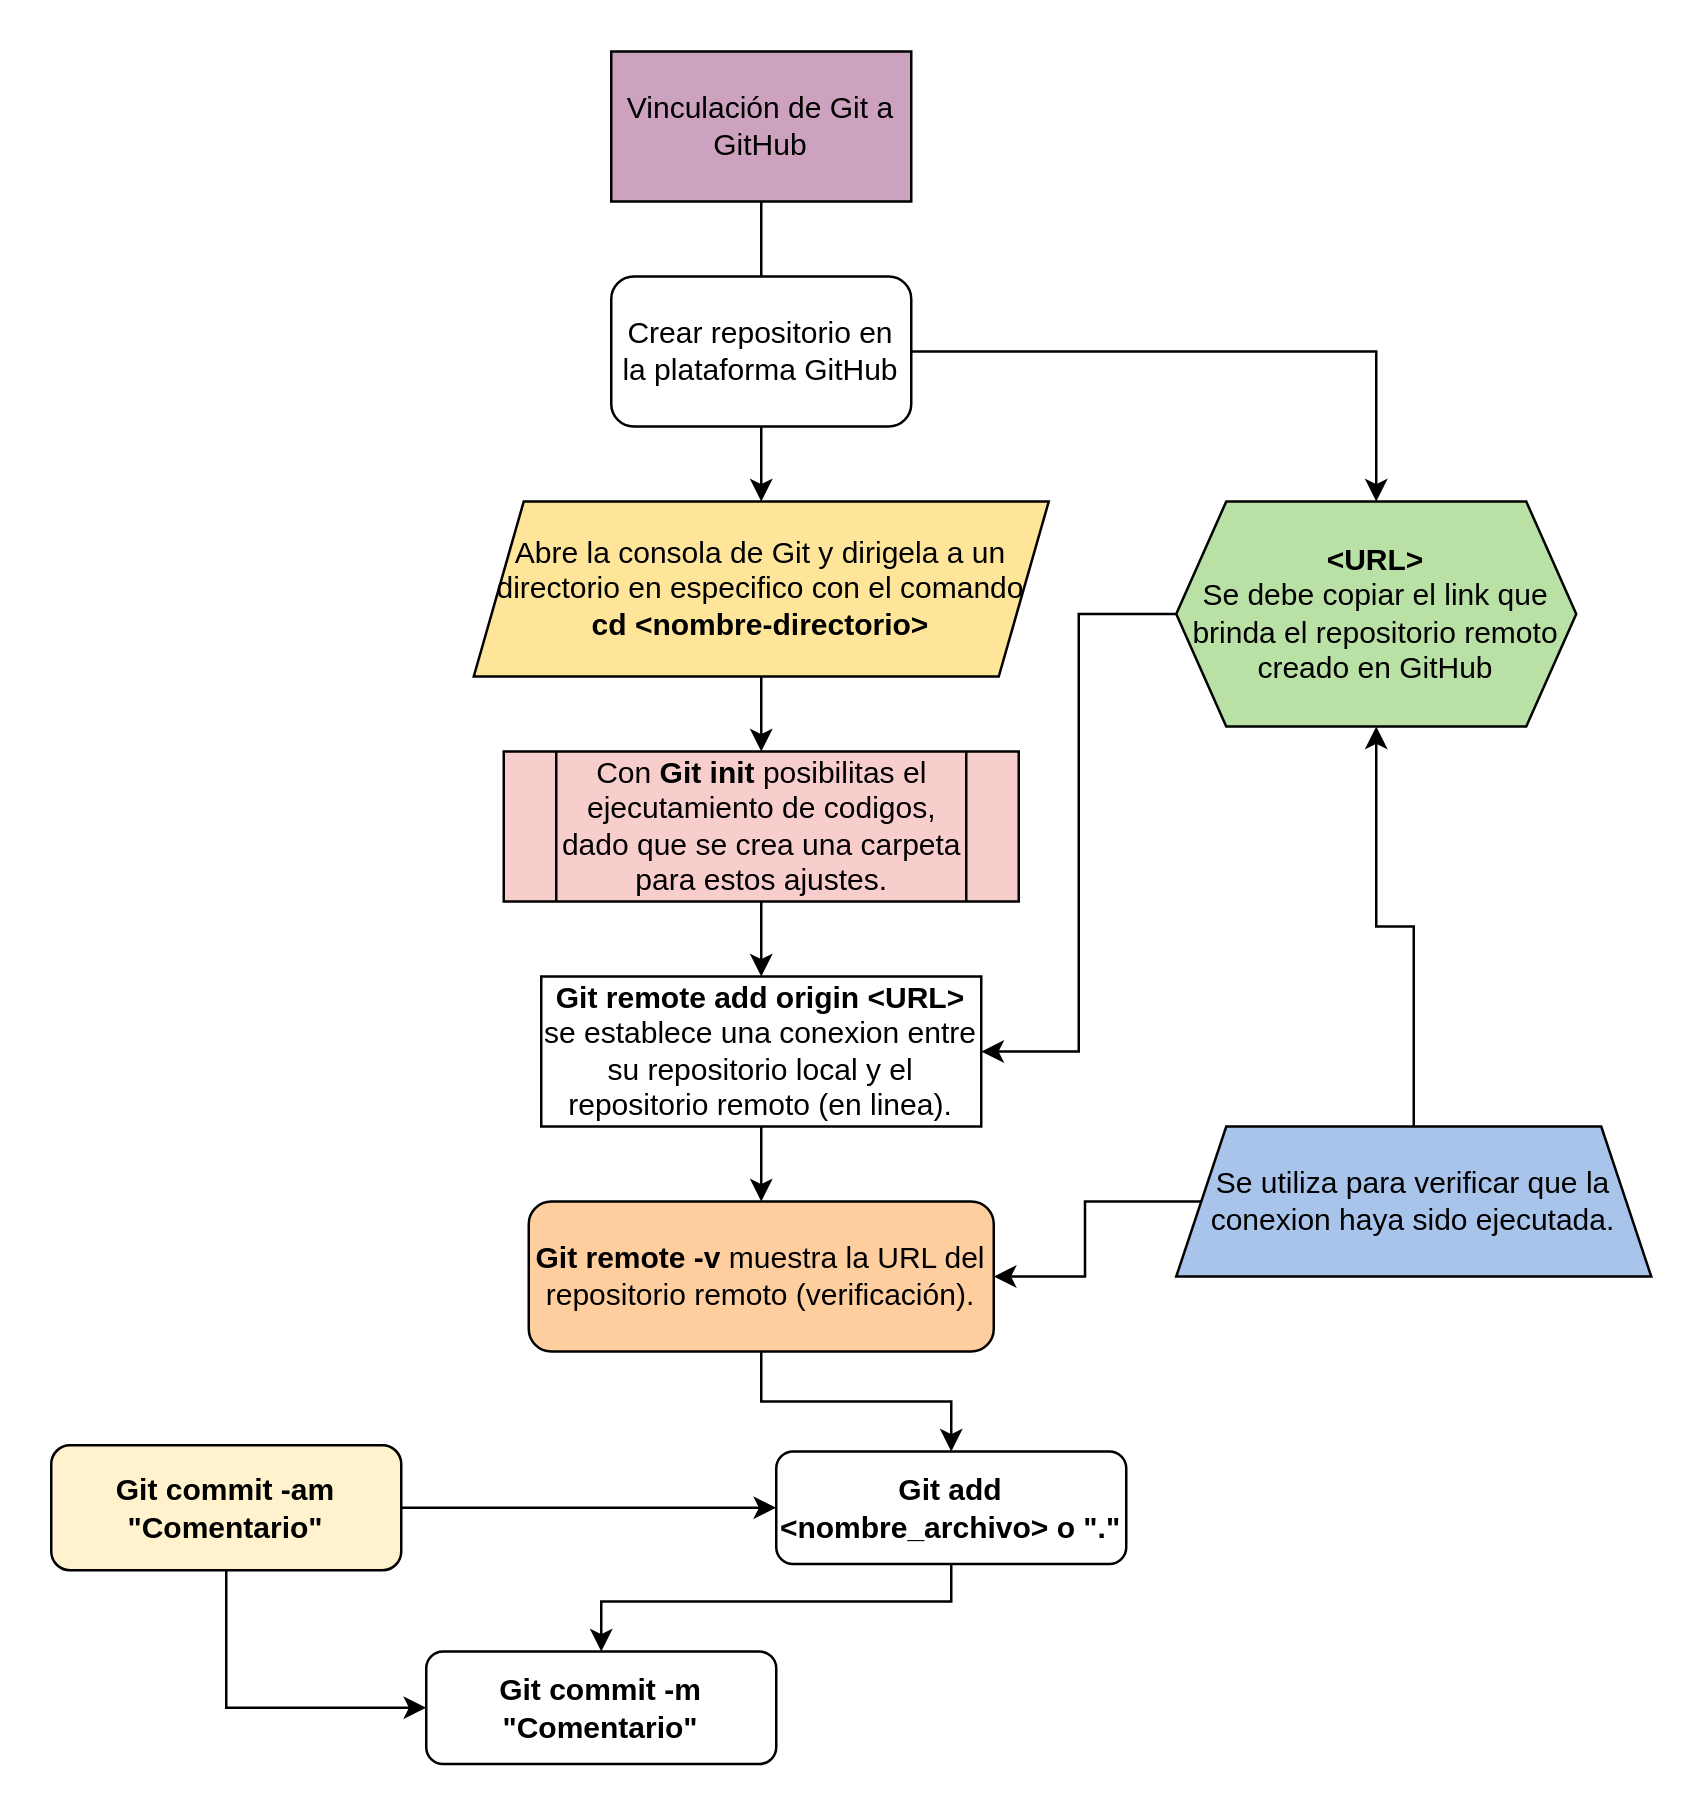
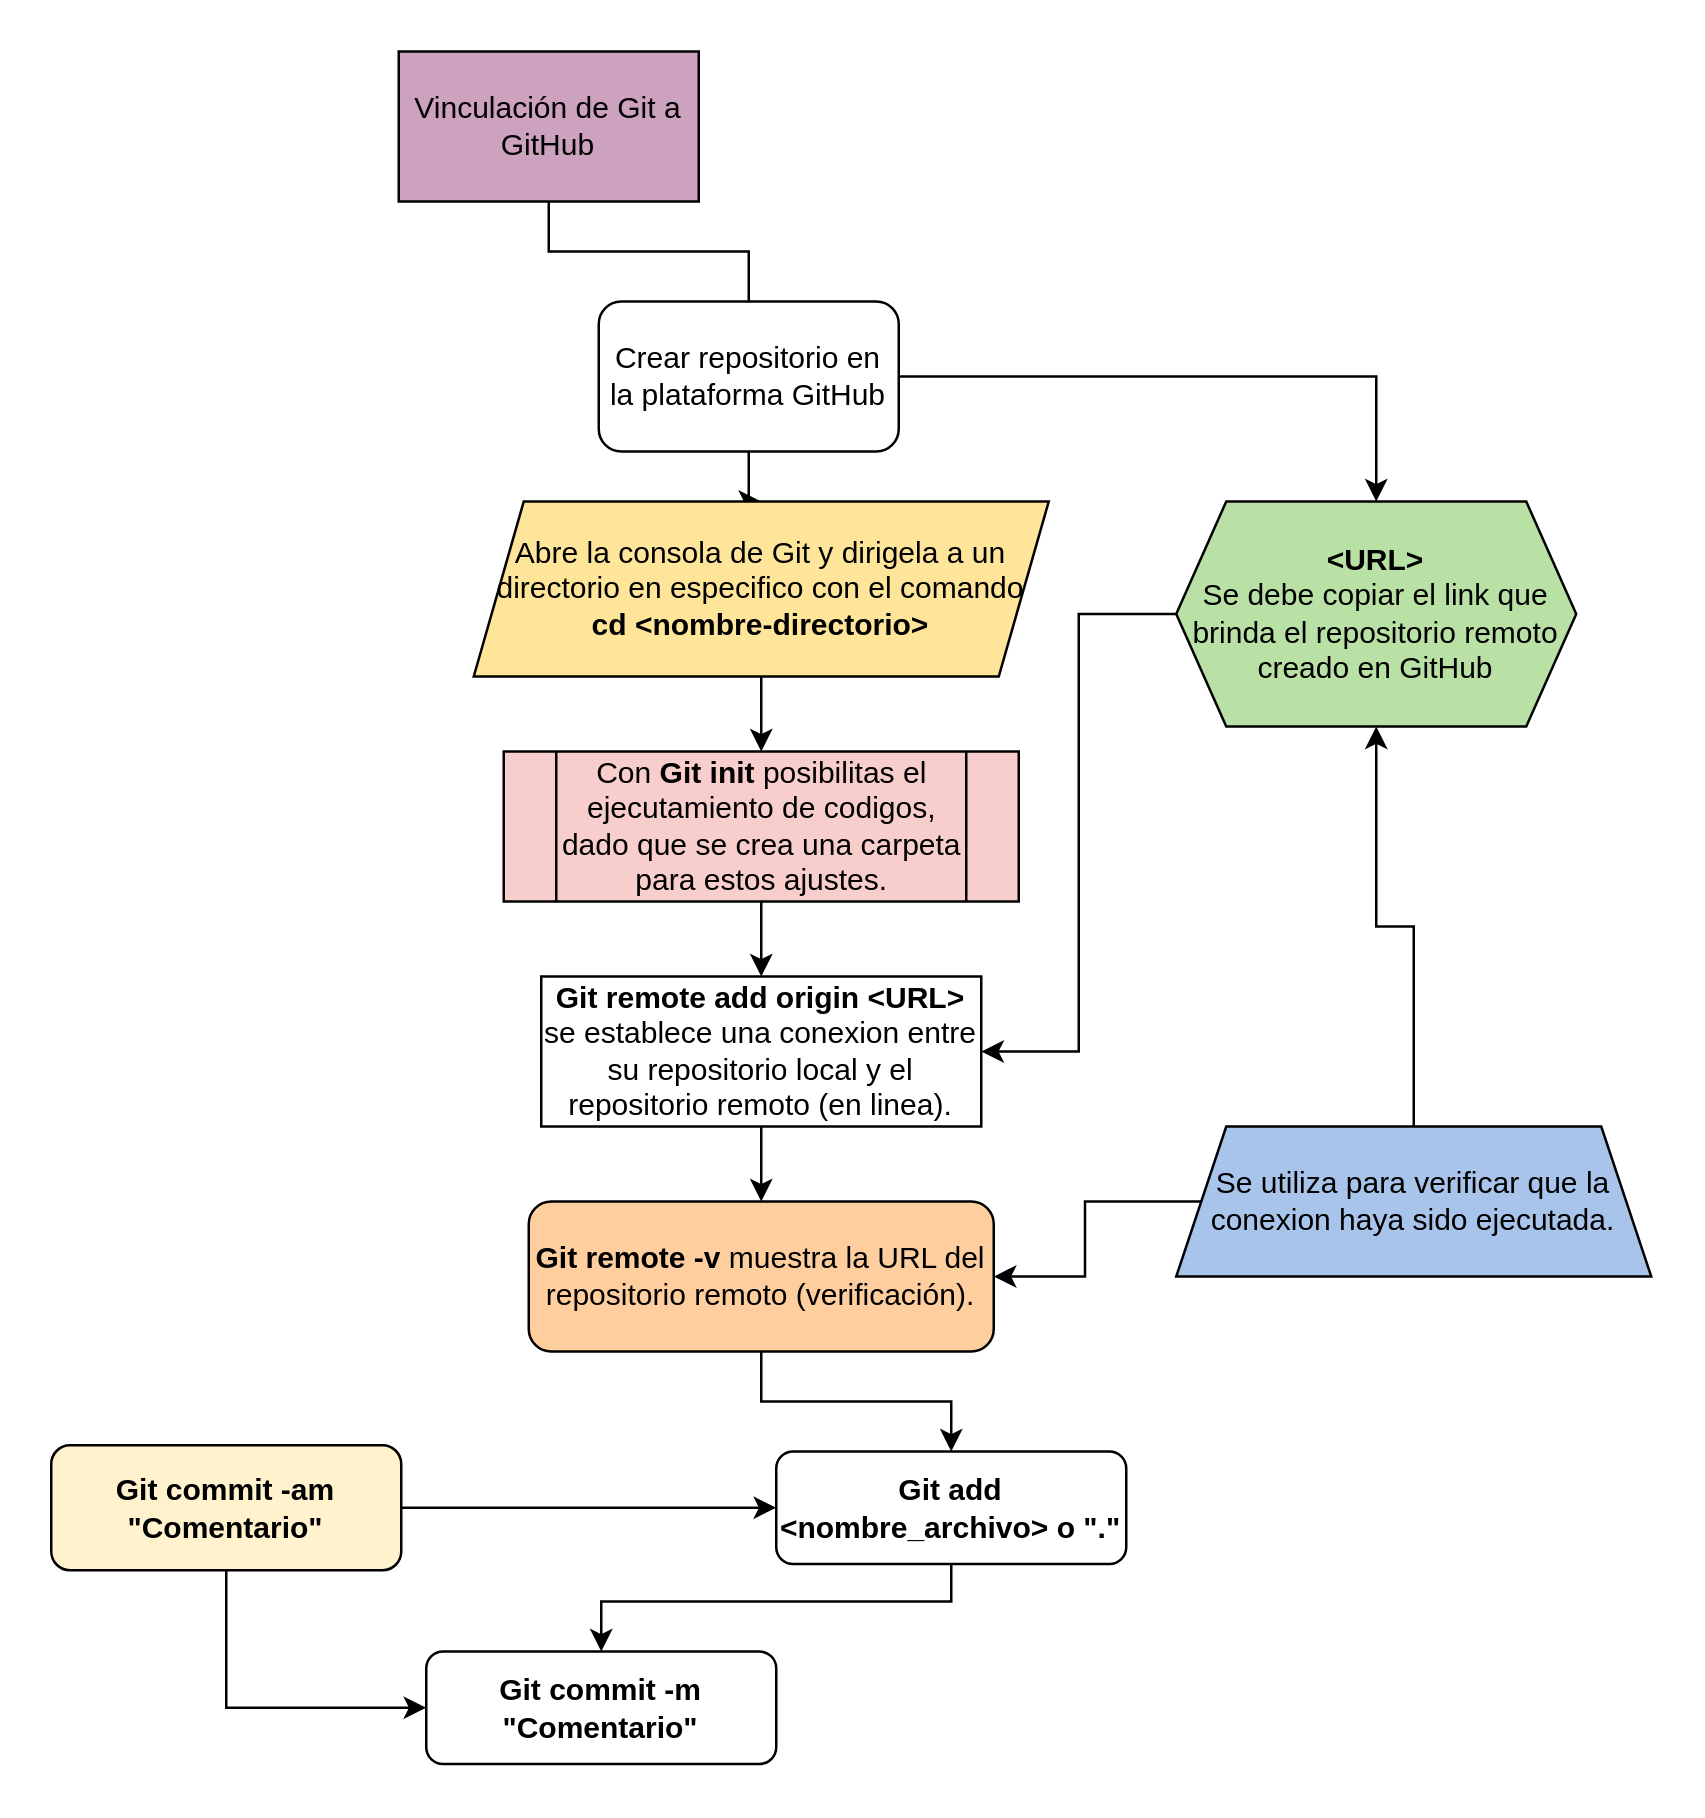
node "Vinculación de Git a GitHub": moved (761, 126) -> (549, 126)
node "Crear repositorio en la plataforma GitHub": moved (761, 351) -> (749, 376)
